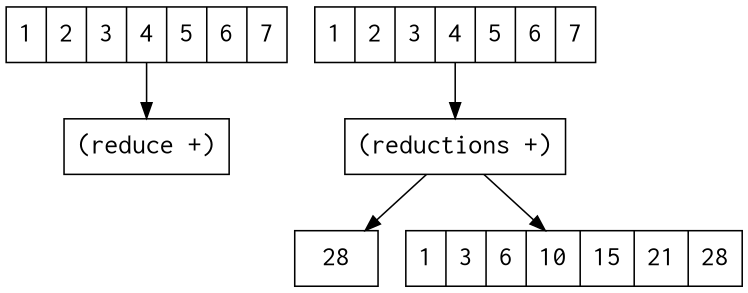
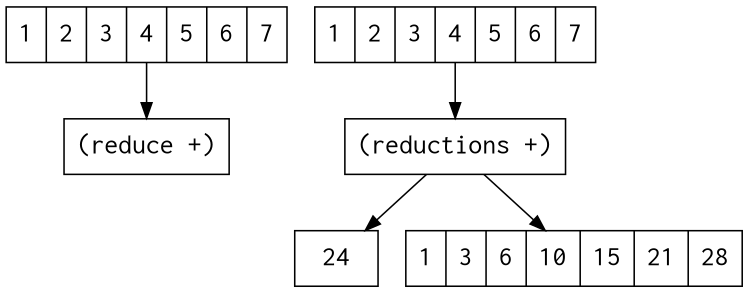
node "28": label "28" -> "24"
